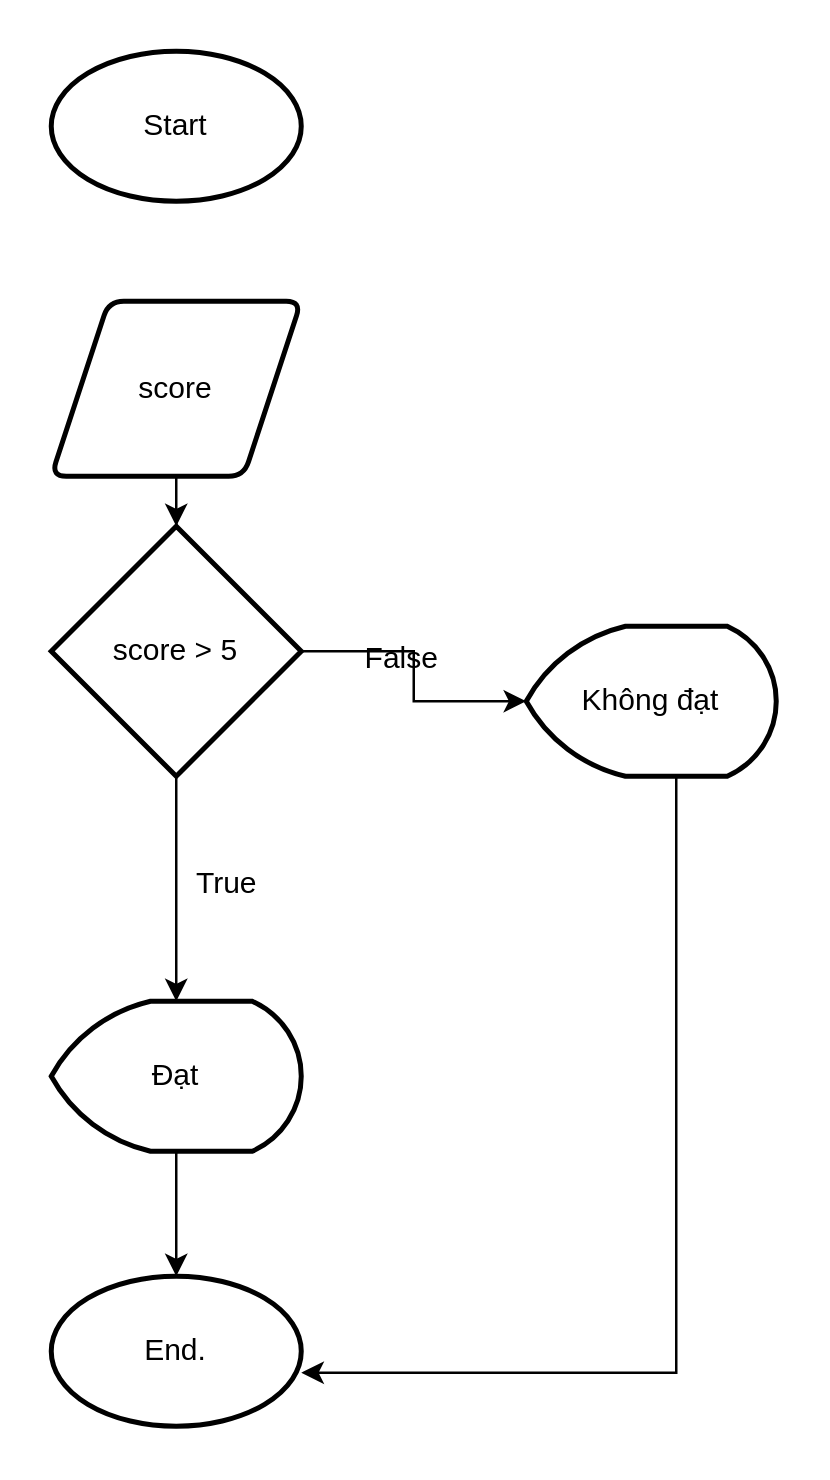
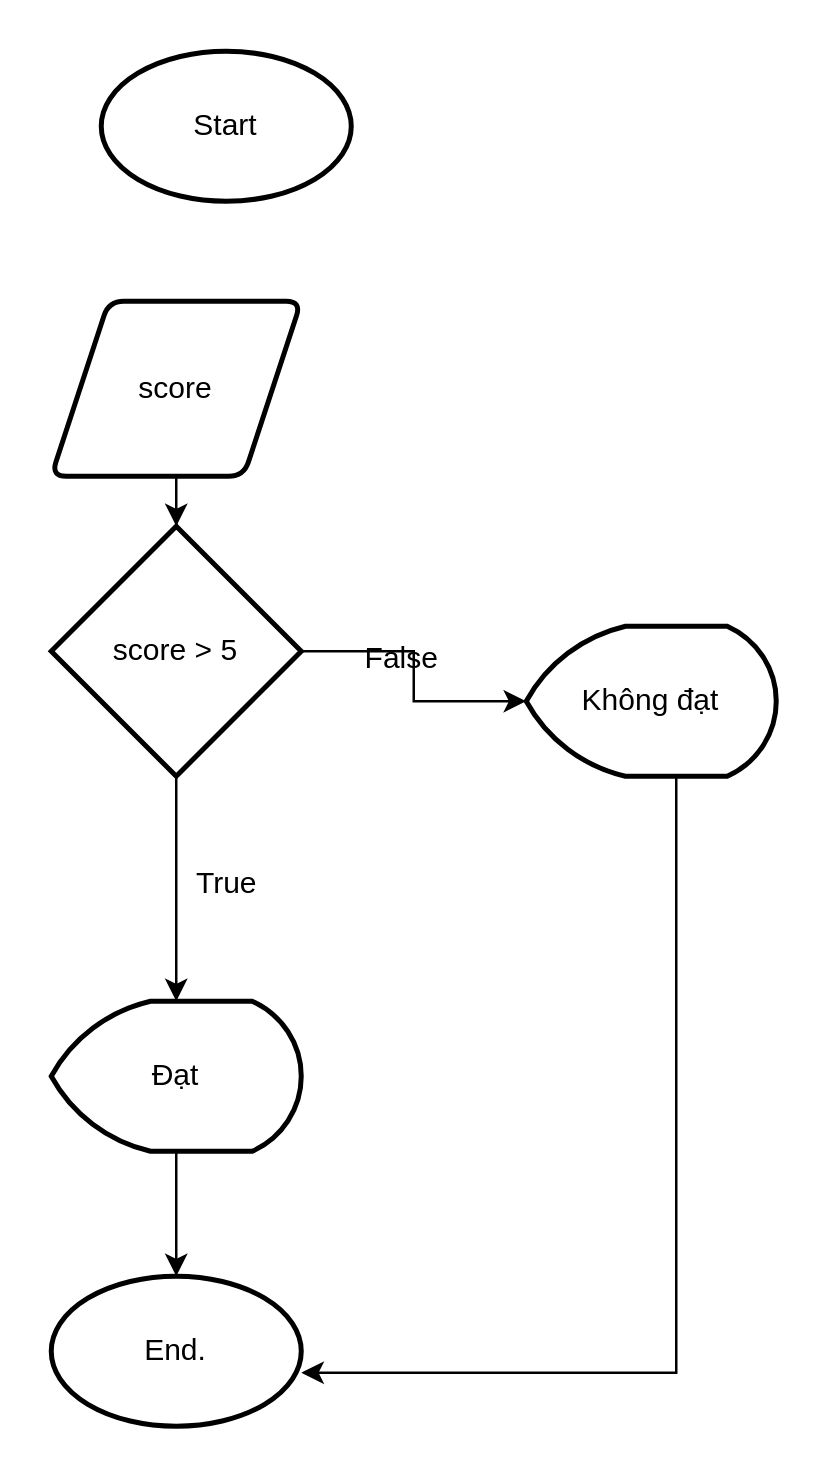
node "Start": moved (176, 126) -> (226, 126)
